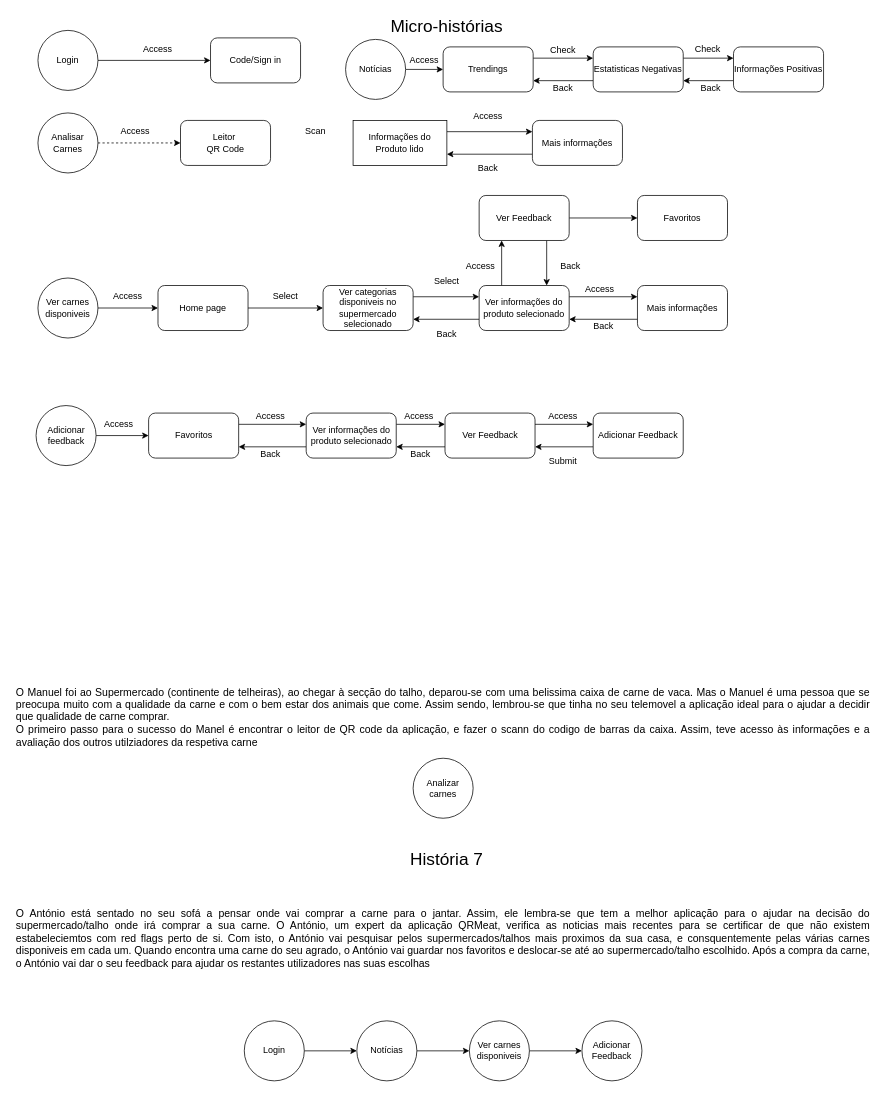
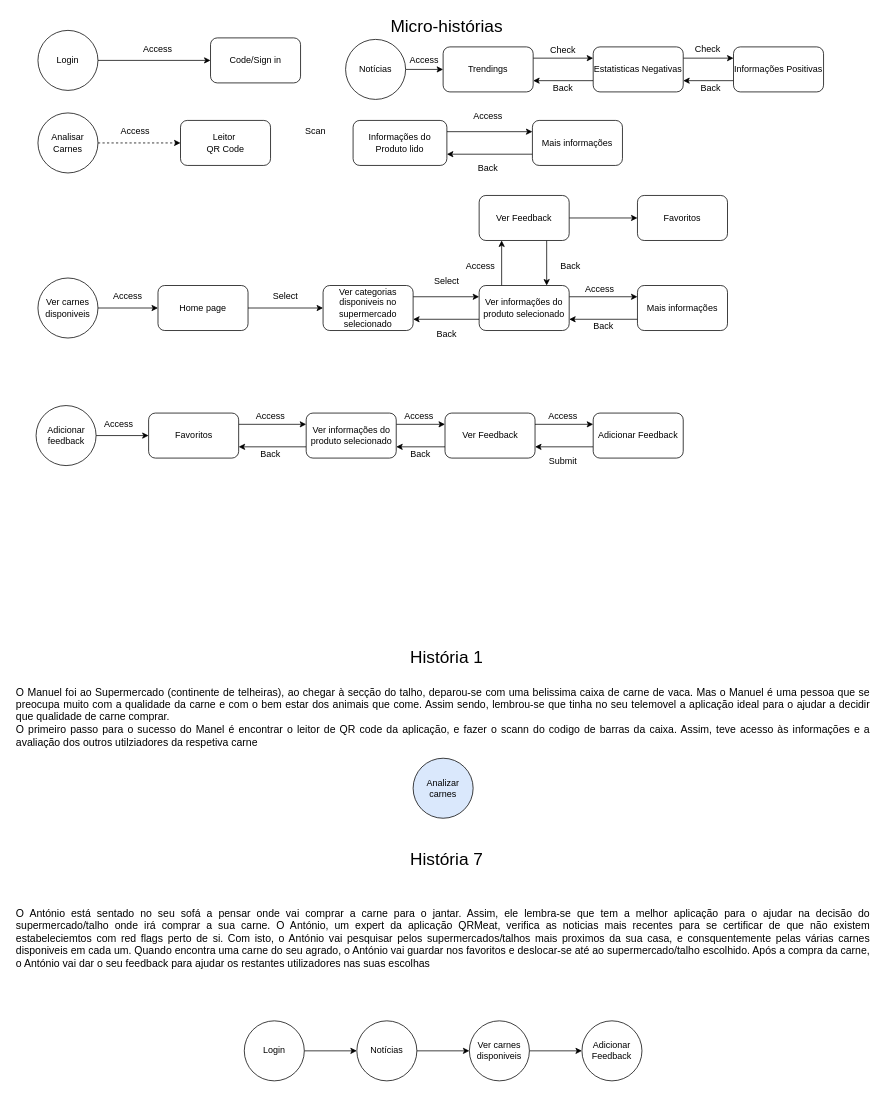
node "Informações do Produto lido": shape rectangle -> rounded rectangle
node "História 1": added
node "Analizar carnes": fillcolor #ffffff -> #dae8fc
